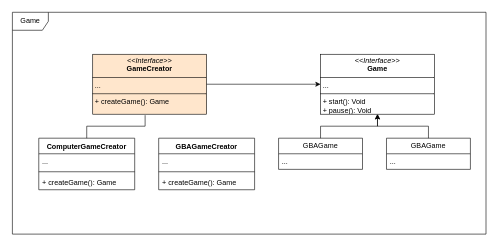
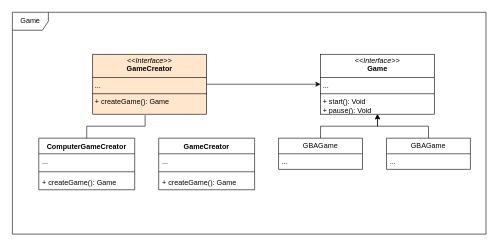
node "GBAGameCreator": label "GBAGameCreator" -> "GameCreator"
